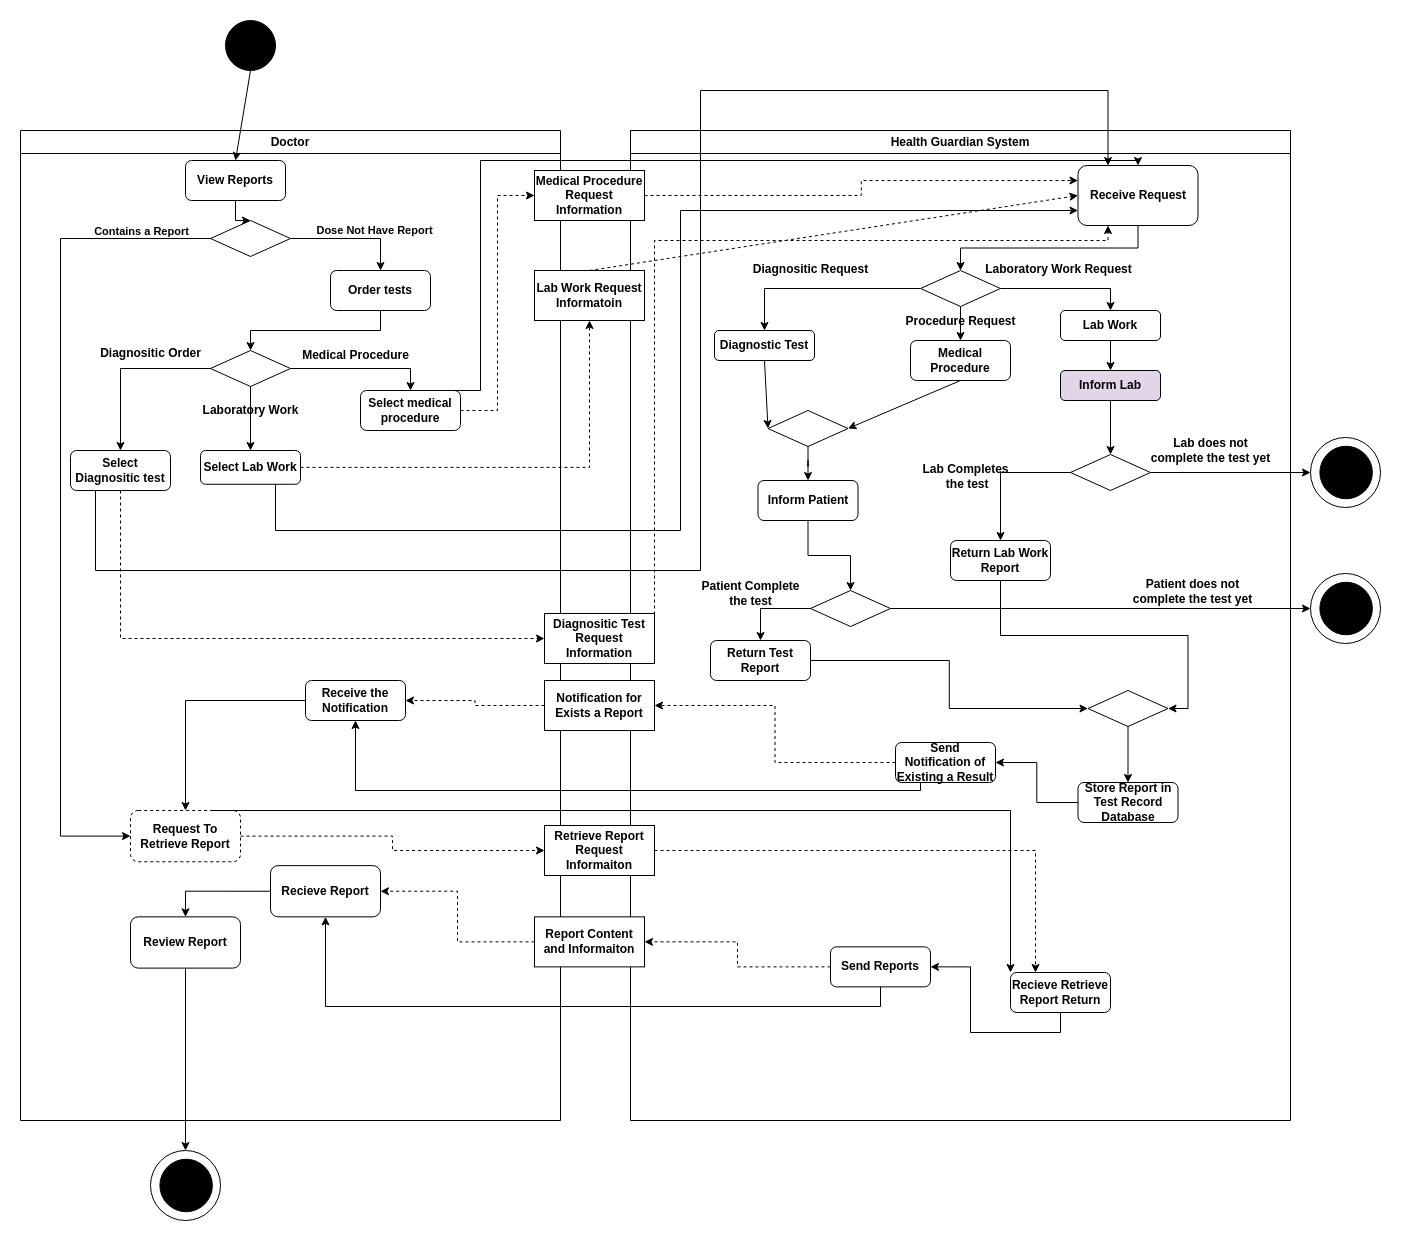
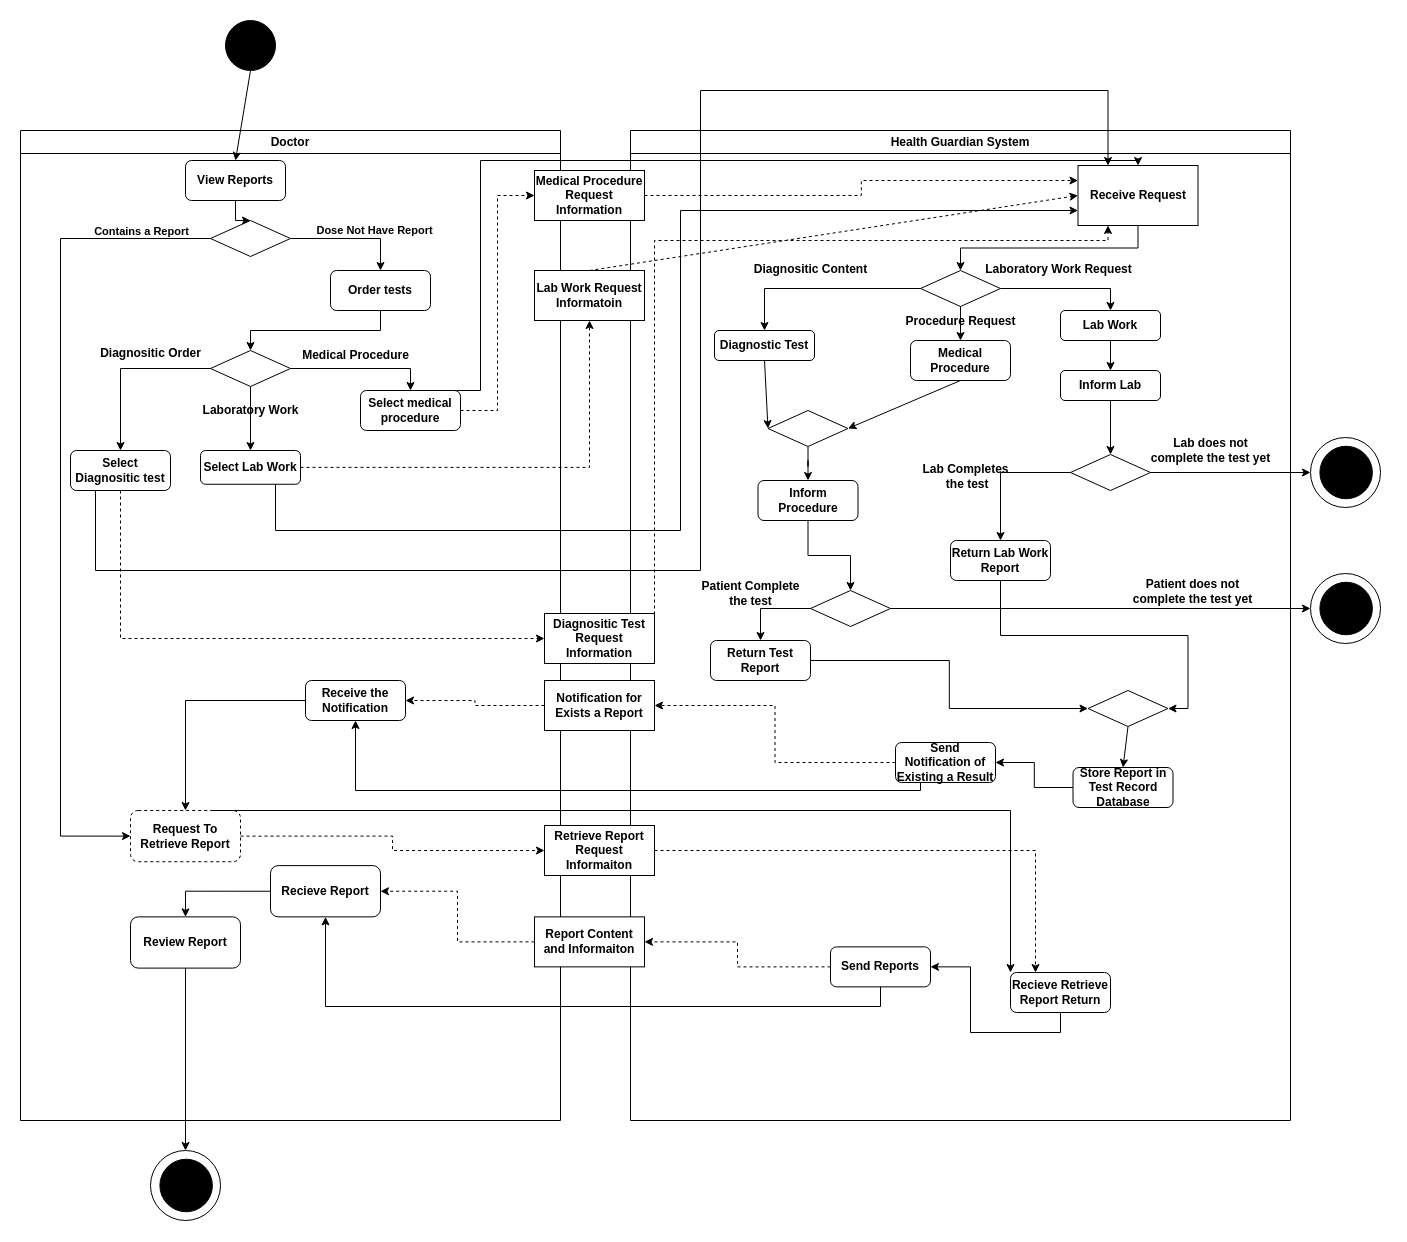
node "Receive Request": shape rounded rectangle -> rectangle
node "Diagnositic Request": label "Diagnositic Request" -> "Diagnositic Content"
node "Inform Lab": fillcolor #e1d5e7 -> #ffffff
node "Inform Patient": label "Inform Patient" -> "Inform Procedure"
node "Store Report in Test Record Database": moved (1128, 803) -> (1123, 788)
